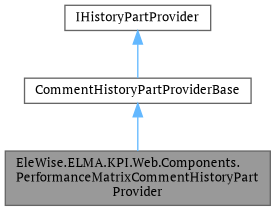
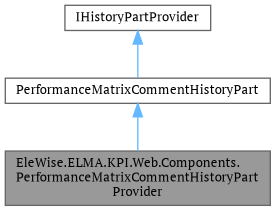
node "CommentHistoryPartProviderBase": label "CommentHistoryPartProviderBase" -> "PerformanceMatrixCommentHistoryPart"
